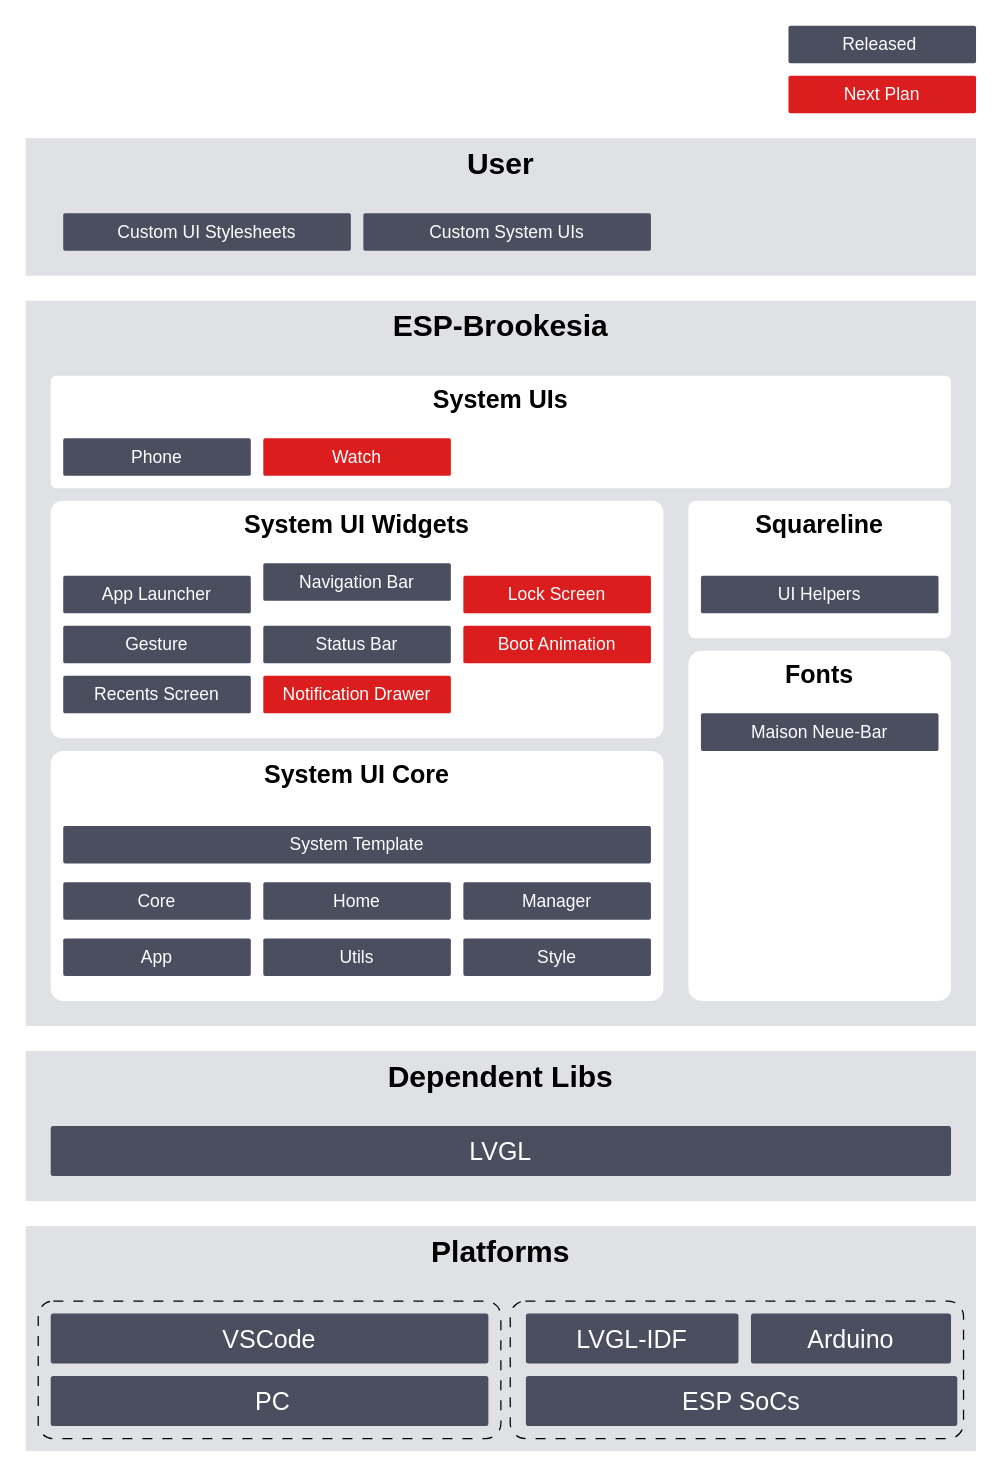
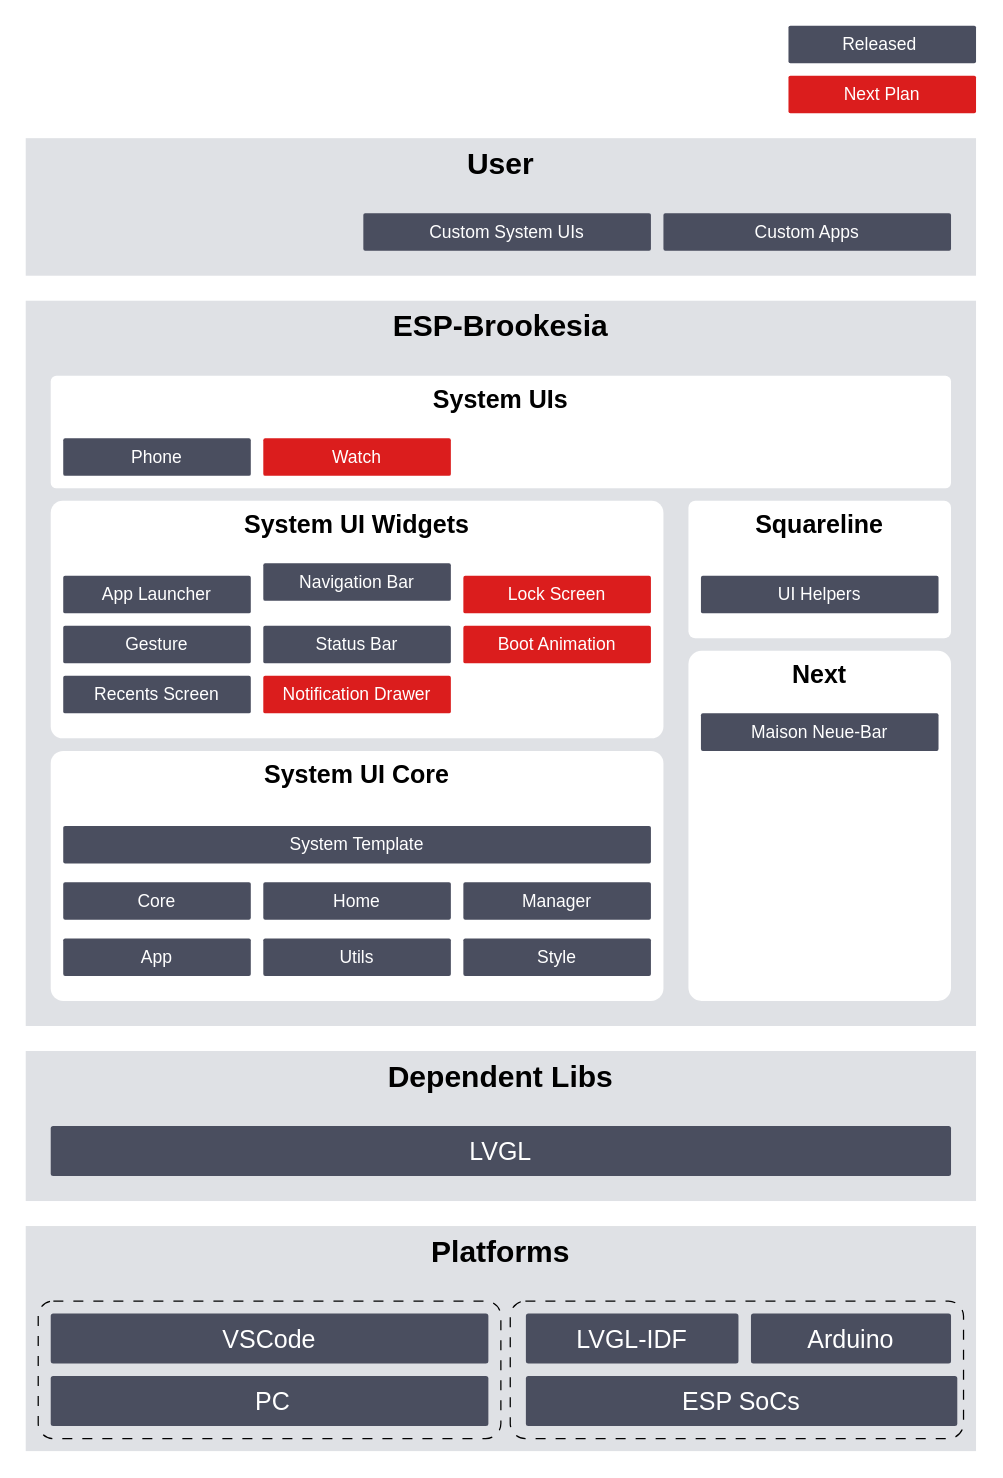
node "Custom UI Stylesheets": removed
node "Custom Apps": added
node "Fonts": label "Fonts" -> "Next"
